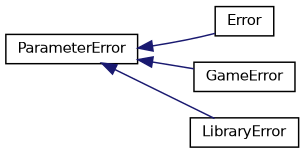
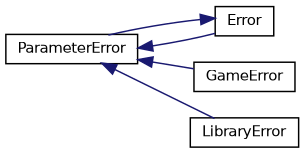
edge "ParameterError" -> "Error": added
